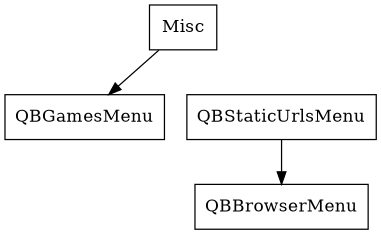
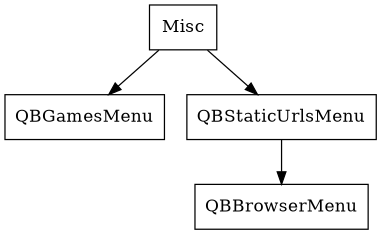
edge "Misc" -> "QBStaticUrlsMenu": added
